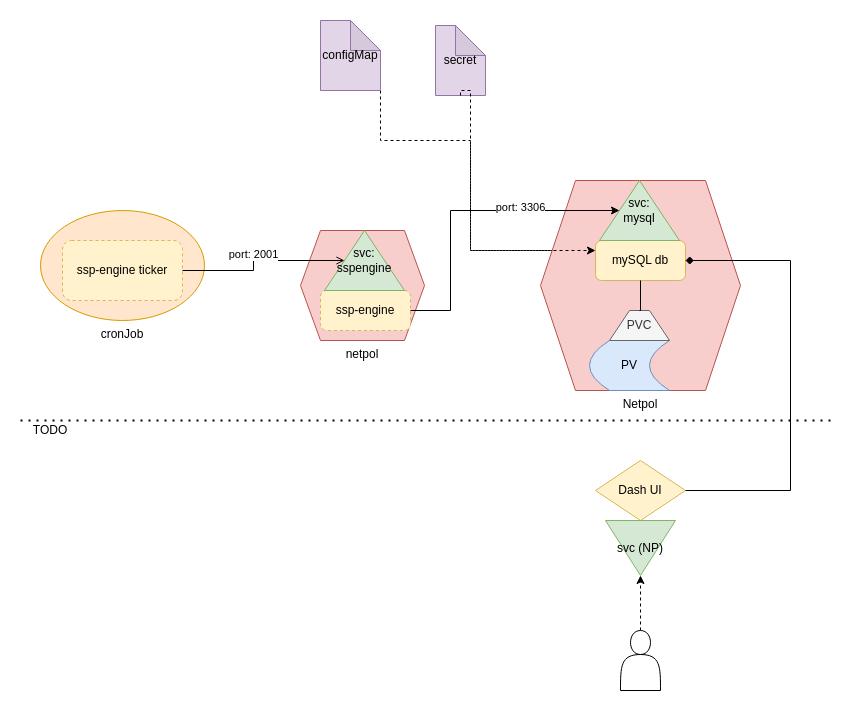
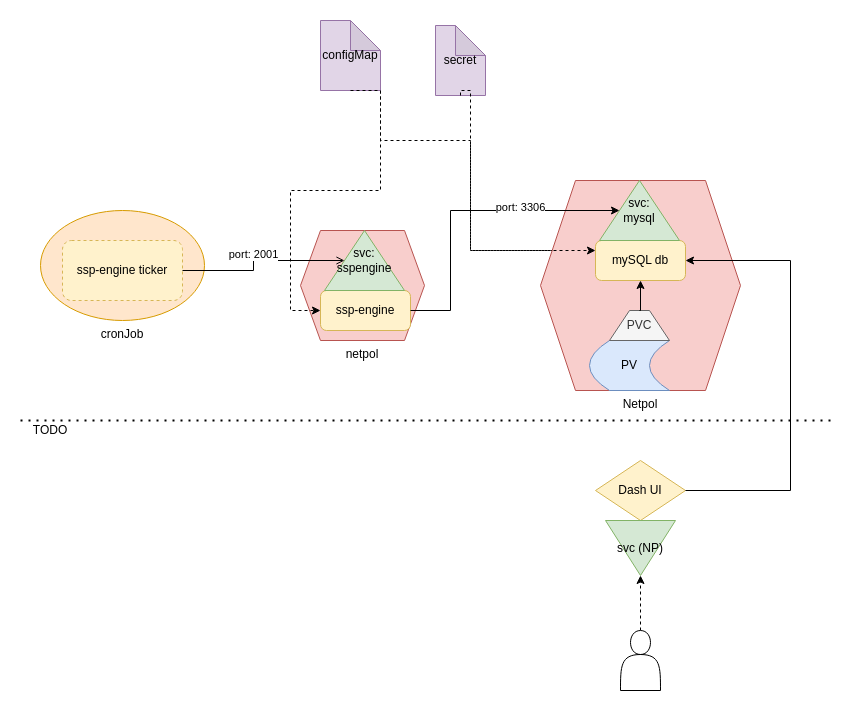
edge "configMap" -> "ssp-engine": added
edge "Dash UI" -> "mySQL db": arrowhead diamond -> classic
edge "mySQL db" -- "PVC": arrowhead none -> classic
node "ssp-engine": style dashed -> solid
